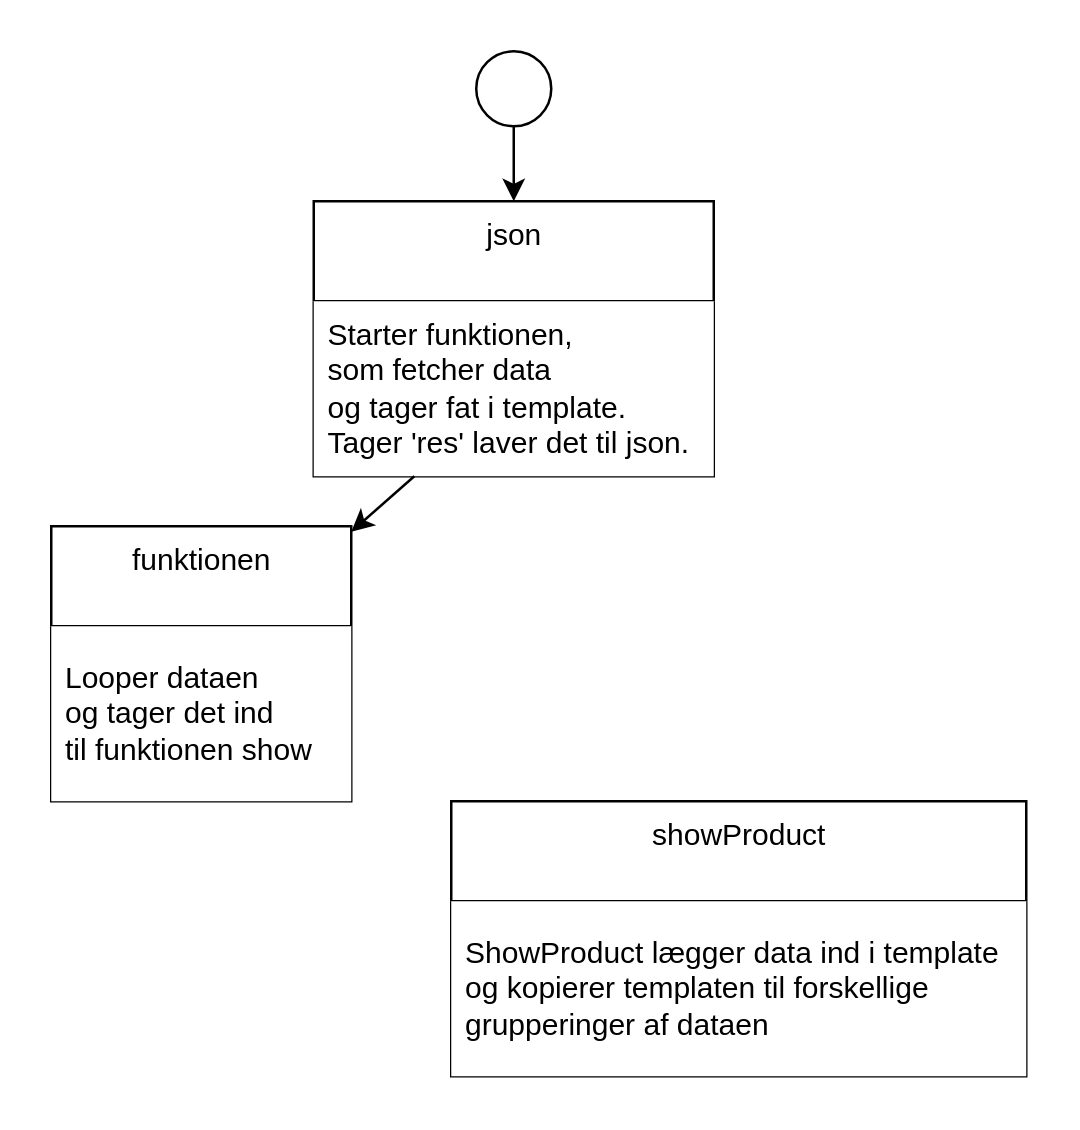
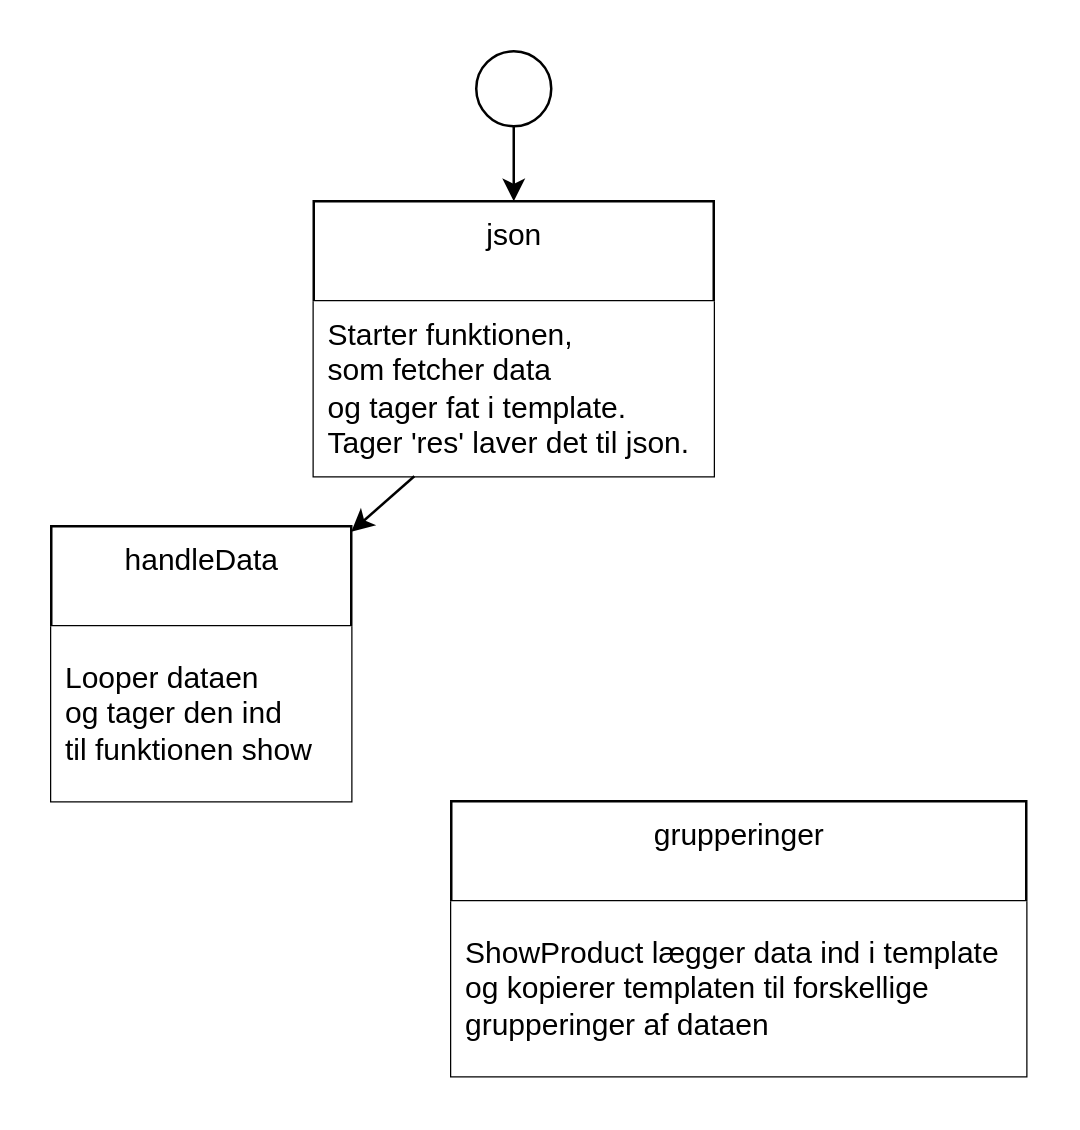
node "funktionen": label "funktionen" -> "handleData"
node "Looper dataen og tager det ind til funktionen show": label "Looper dataen og tager det ind til funktionen show" -> "Looper dataen og tager den ind til funktionen show"
node "showProduct": label "showProduct" -> "grupperinger"
